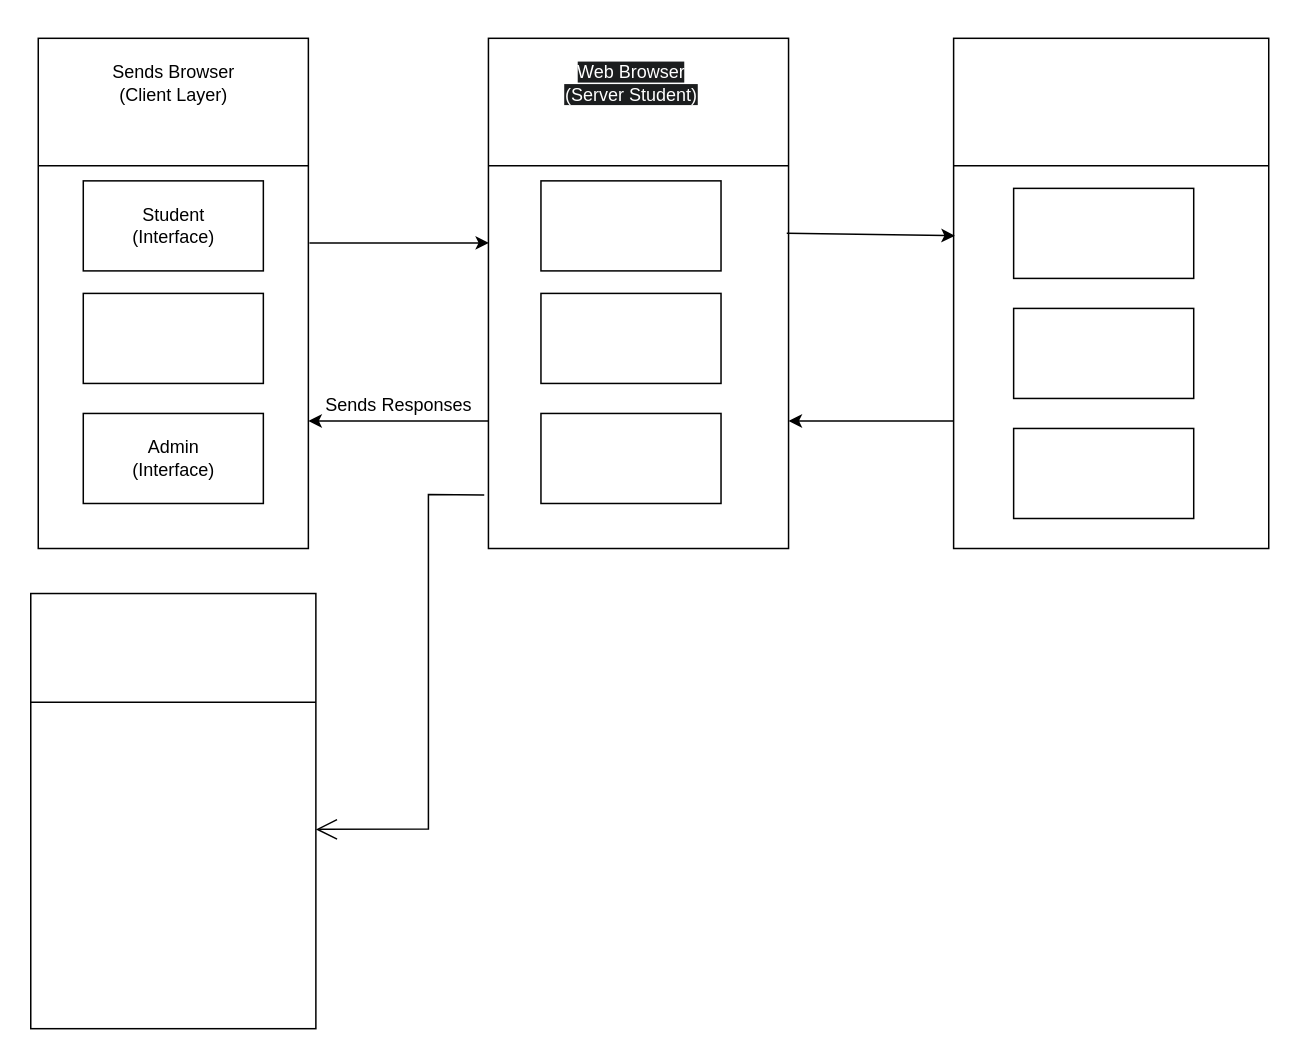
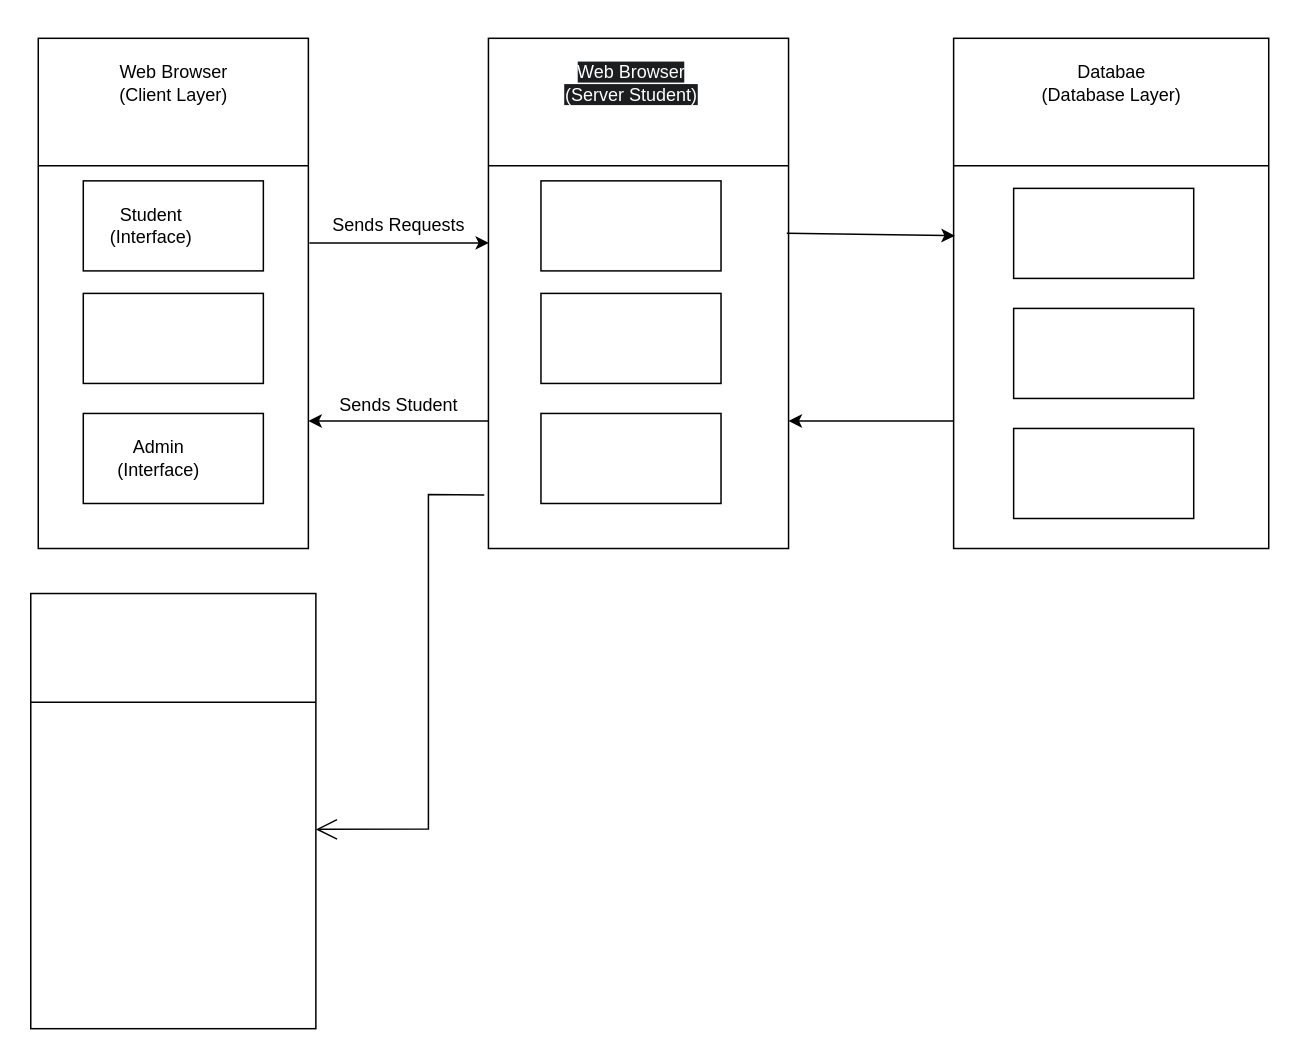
node "Sends Browser (Client Layer)": label "Sends Browser (Client Layer)" -> "Web Browser (Client Layer)"
node "Databae (Database Layer)": added
node "Student (Interface)": moved (173, 226) -> (151, 226)
node "Sends Requests": added
node "Sends Responses": label "Sends Responses" -> "Sends Student"
node "Admin (Interface)": moved (173, 458) -> (158, 458)
